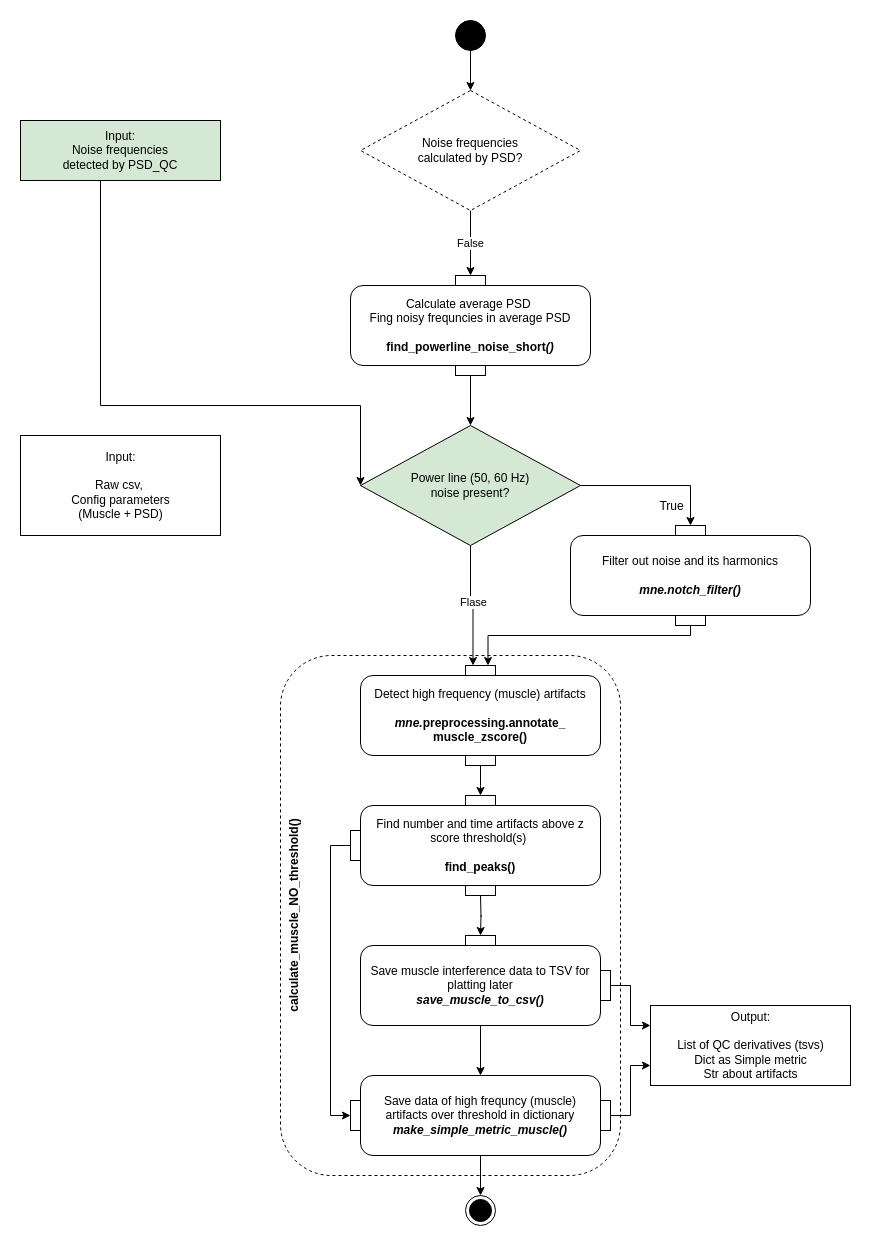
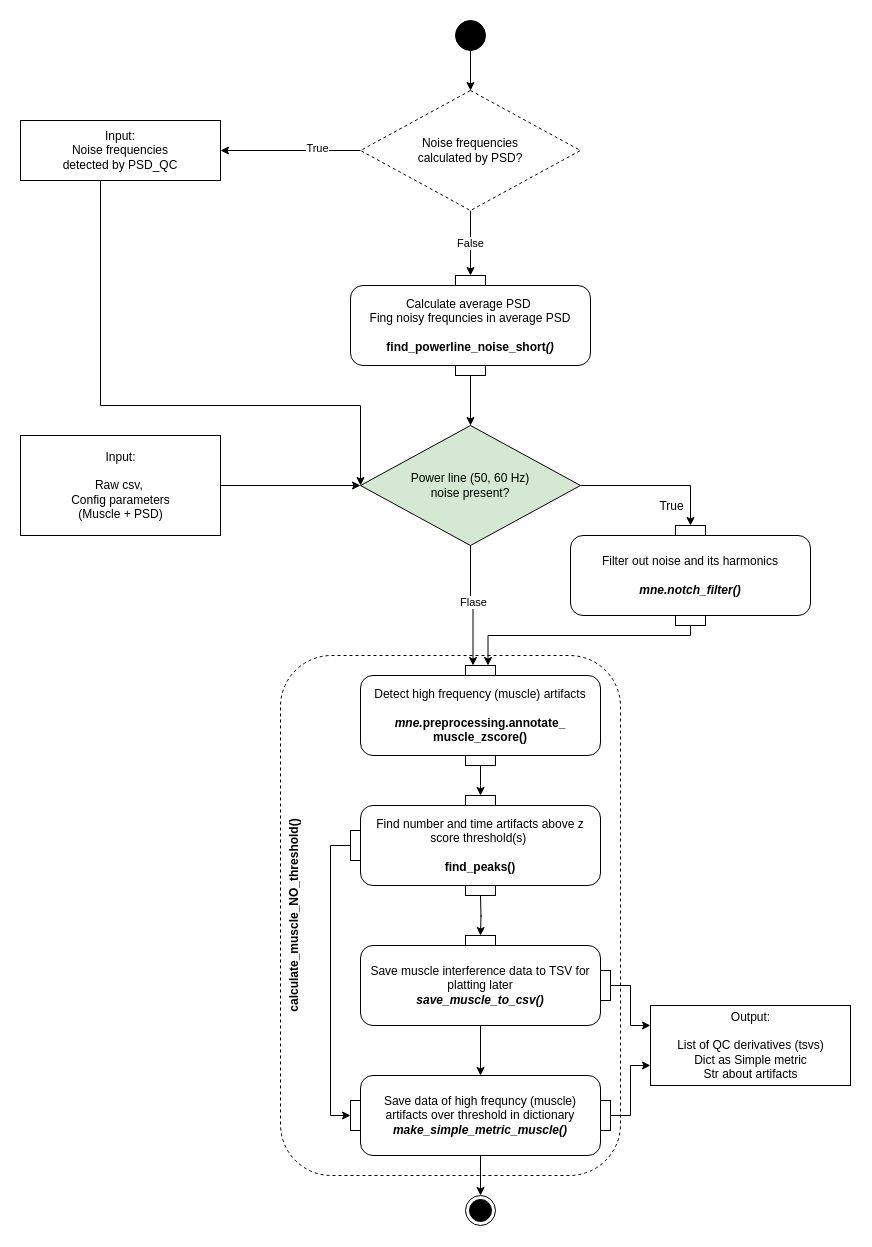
node "Input: Noise frequenciesdetected by PSD_QC": fillcolor #d5e8d4 -> #ffffff
edge "Noise frequencies calculated by PSD?" -> "Input: Noise frequenciesdetected by PSD_QC": added, label "True"
edge "Input: Raw csv, Config parameters (Muscle + PSD)" -> "Power line (50, 60 Hz) noise present?": added
